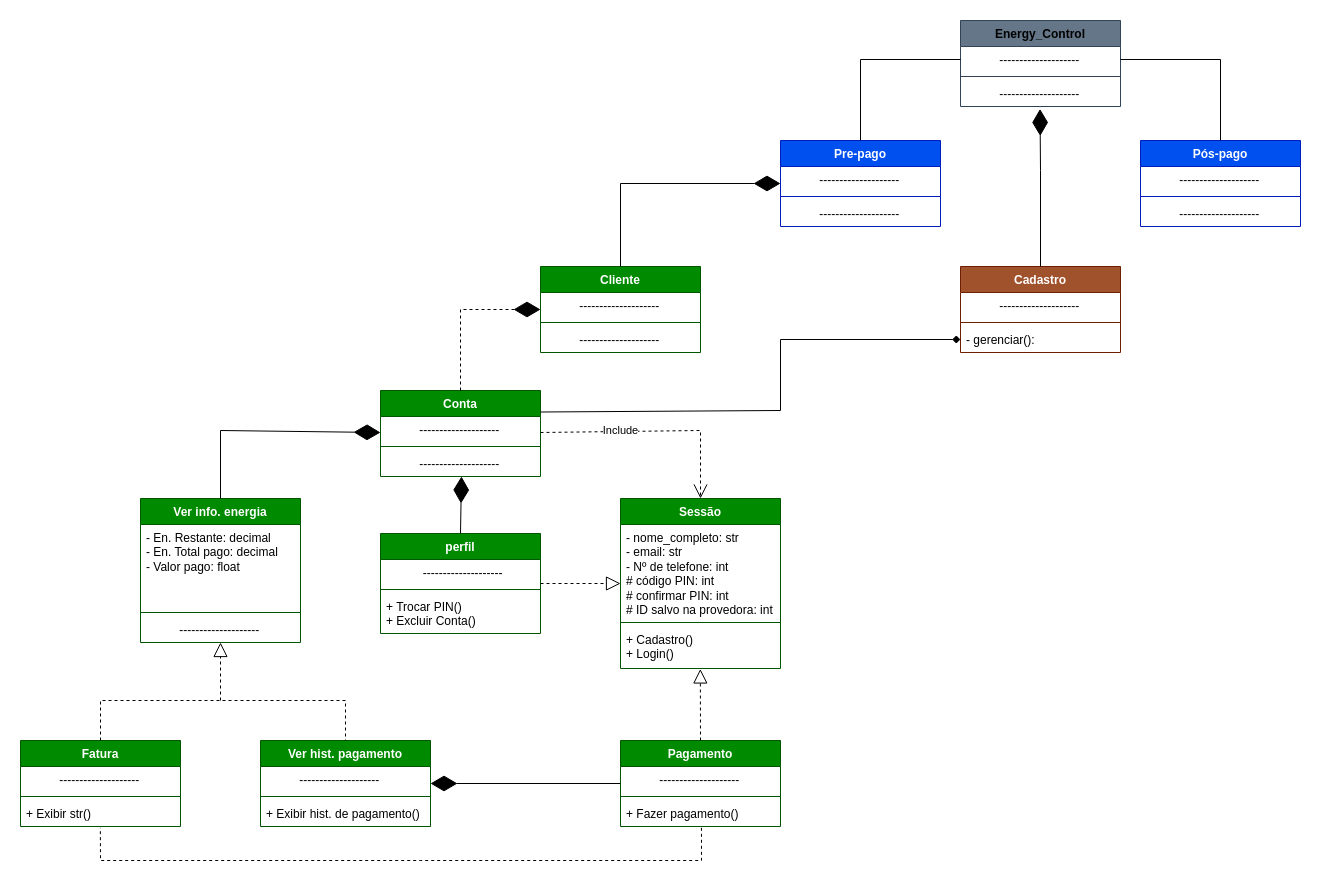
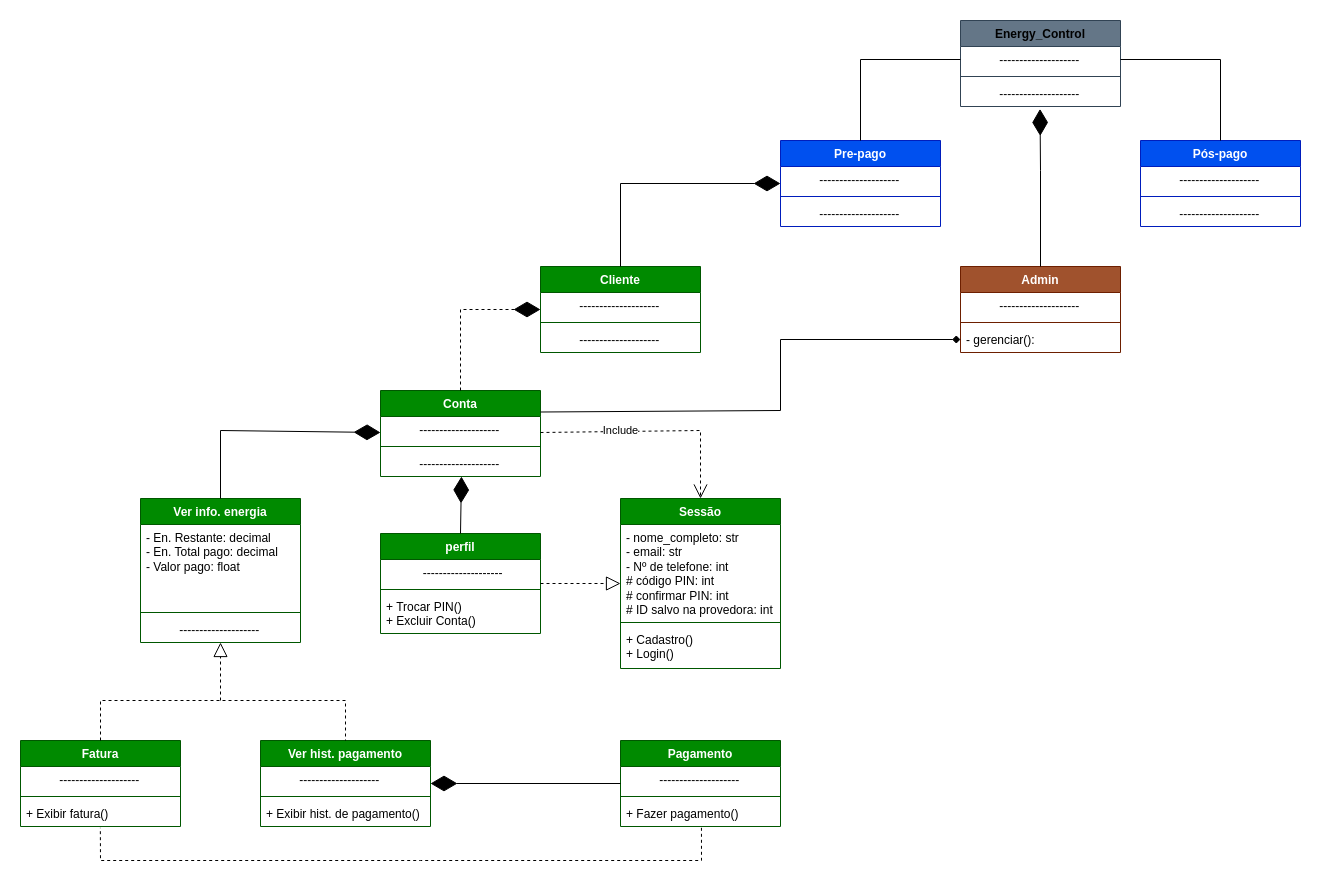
node "Cadastro": label "Cadastro" -> "Admin"
edge "Pagamento" -> "+ Cadastro() + Login()": removed
node "+ Exibir str()": label "+ Exibir str()" -> "+ Exibir fatura()"
